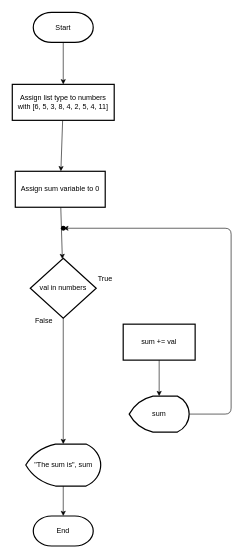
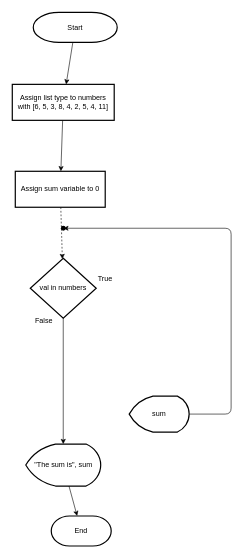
node "Start": size 60x30 -> 84x30
edge "Assign sum variable to 0" -> "val in numbers": style solid -> dashed
node "sum += val": removed
edge "sum += val" -> "sum": removed
node "End": moved (63, 531) -> (81, 531)
